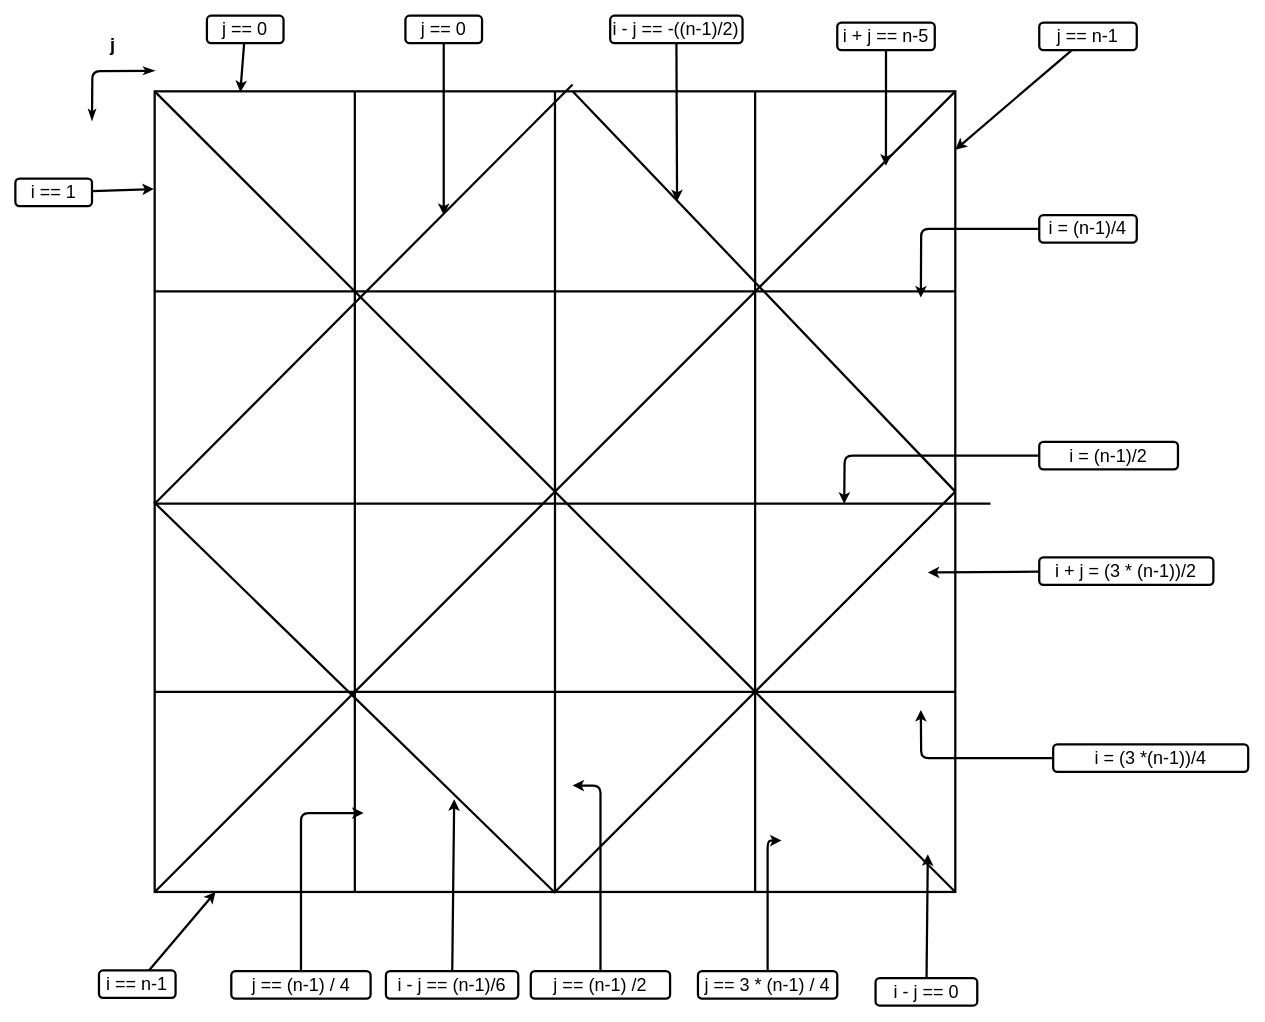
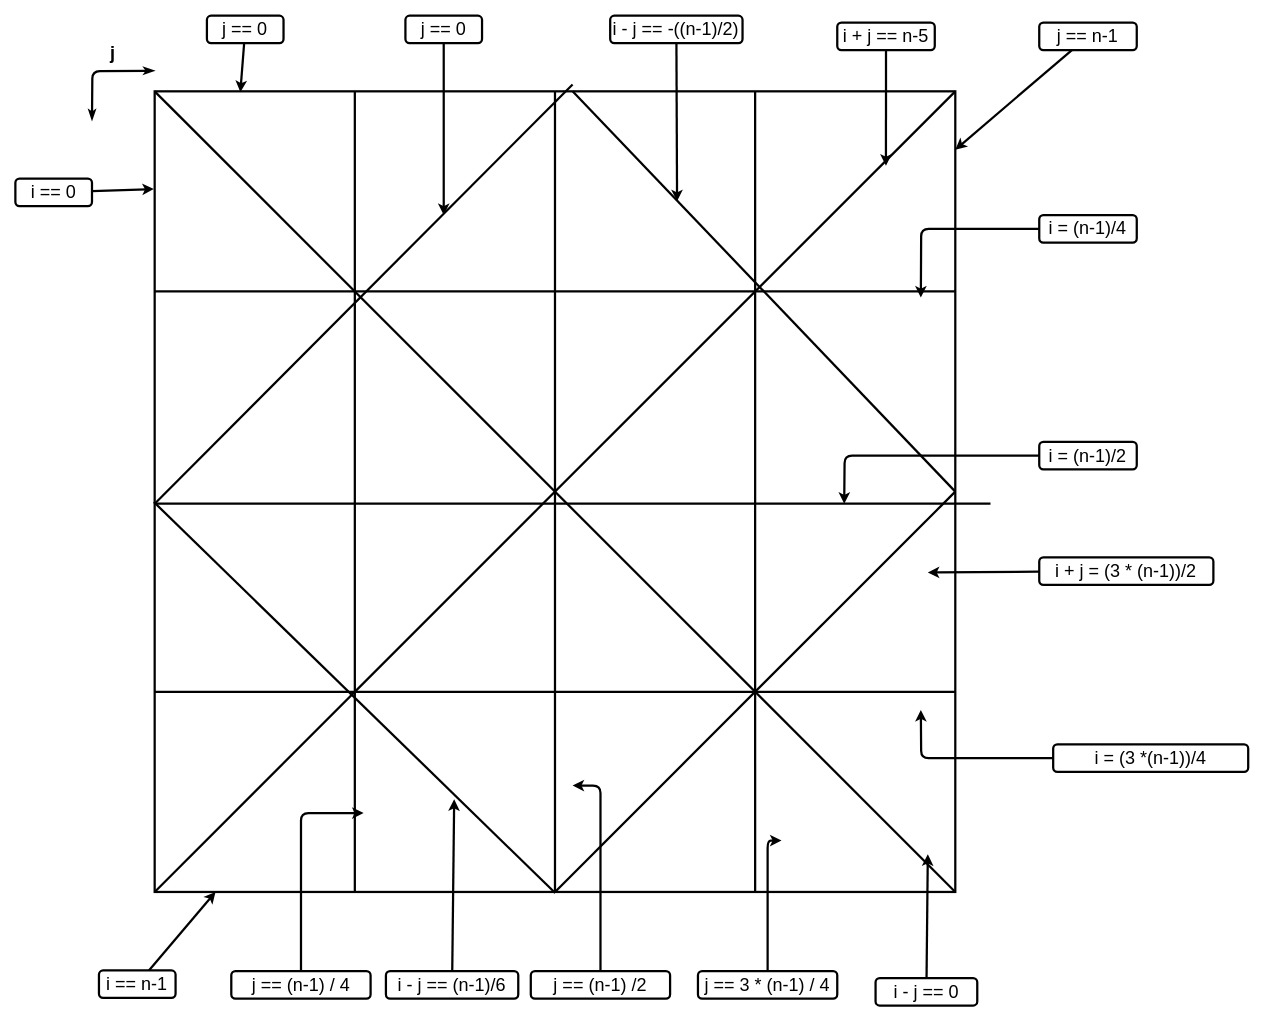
node "j": moved (113, 46) -> (113, 53)
node "i == 1": label "i == 1" -> "i == 0"
node "i = (n-1)/2": size 139x28 -> 98x28
